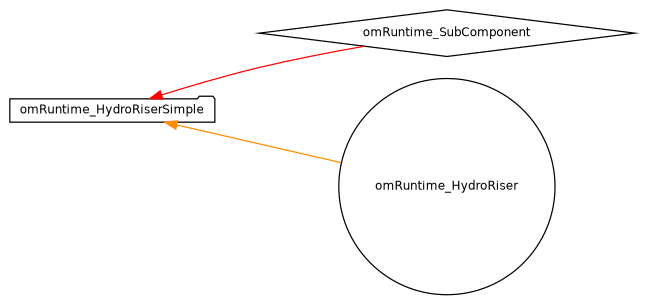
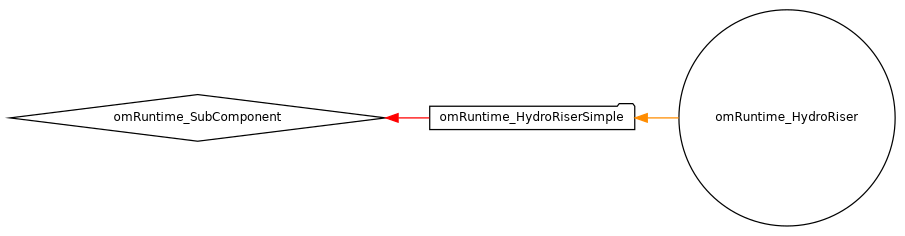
edge "omRuntime_SubComponent" -> "omRuntime_HydroRiserSimple": reversed
